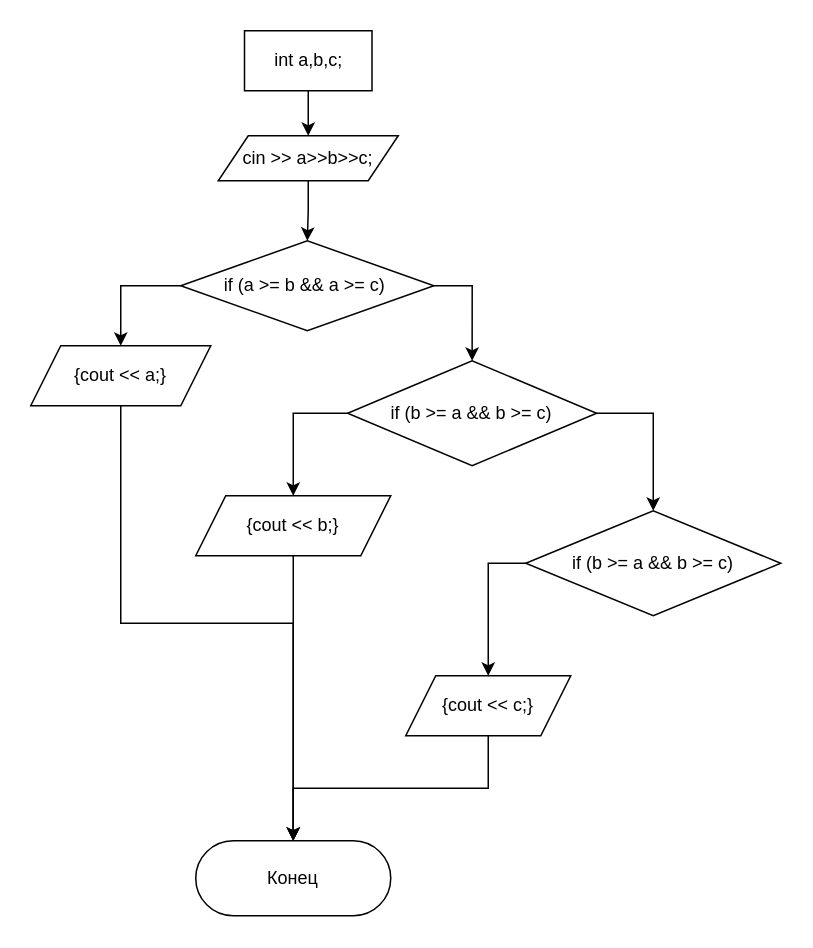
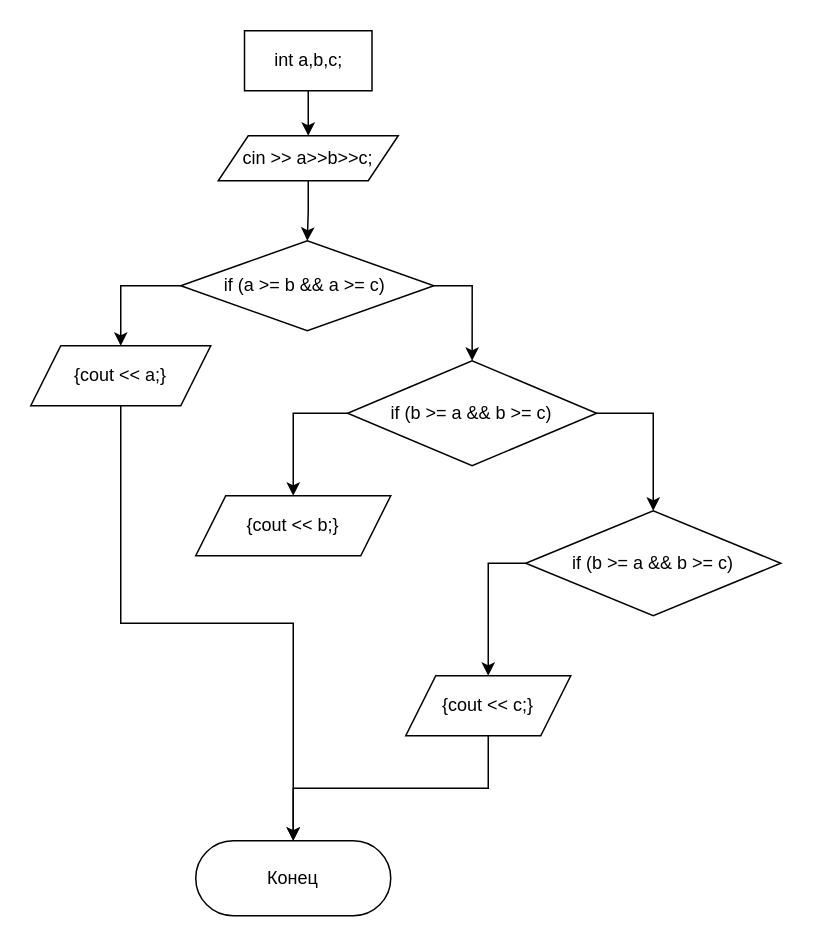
edge "{cout << b;}" -> "Конец": removed
